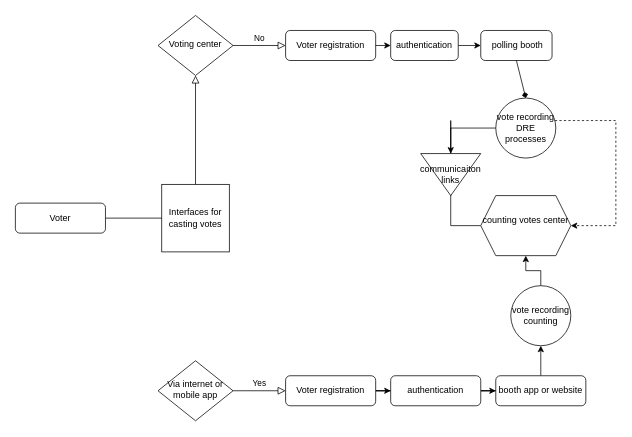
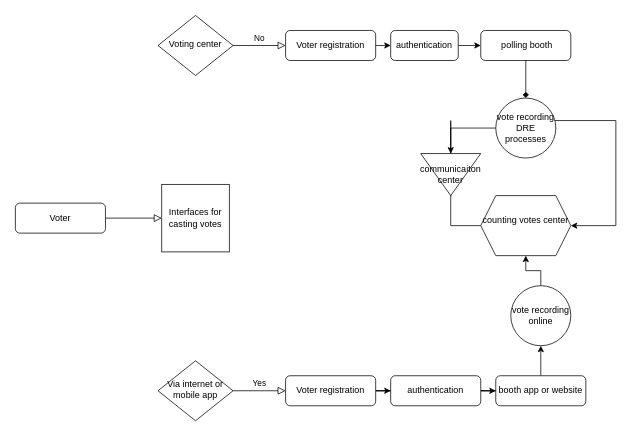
node "polling booth": size 71x30 -> 90x30
edge "Voter" -> "Voting center": now "Voter" -> "Interfaces for casting votes"
edge "vote recording DRE processes" -> "counting votes center": style dashed -> solid
node "communicaiton links": label "communicaiton links" -> "communicaiton center"
node "vote recording counting": label "vote recording counting" -> "vote recording online"
